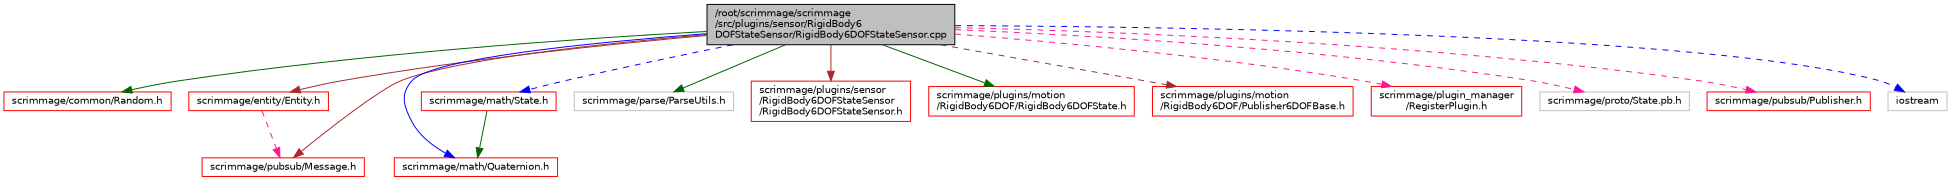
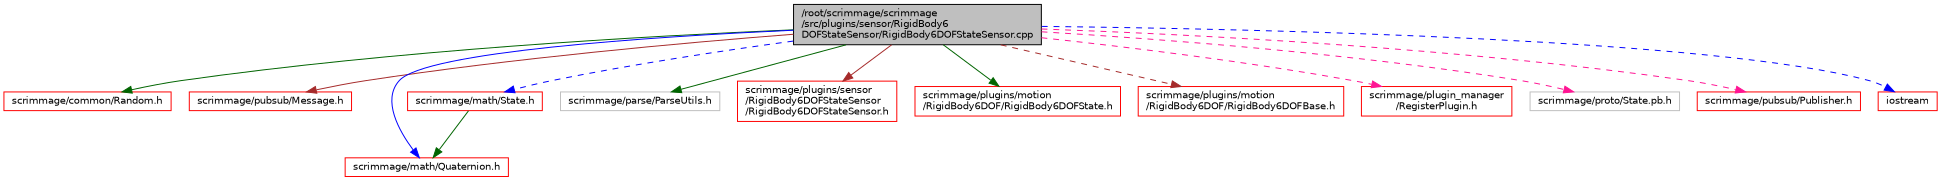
node "scrimmage/entity/Entity.h": removed
node "scrimmage/plugins/motion /RigidBody6DOF/Publisher6DOFBase.h": label "scrimmage/plugins/motion /RigidBody6DOF/Publisher6DOFBase.h" -> "scrimmage/plugins/motion /RigidBody6DOF/RigidBody6DOFBase.h"
node "iostream": color grey75 -> red
